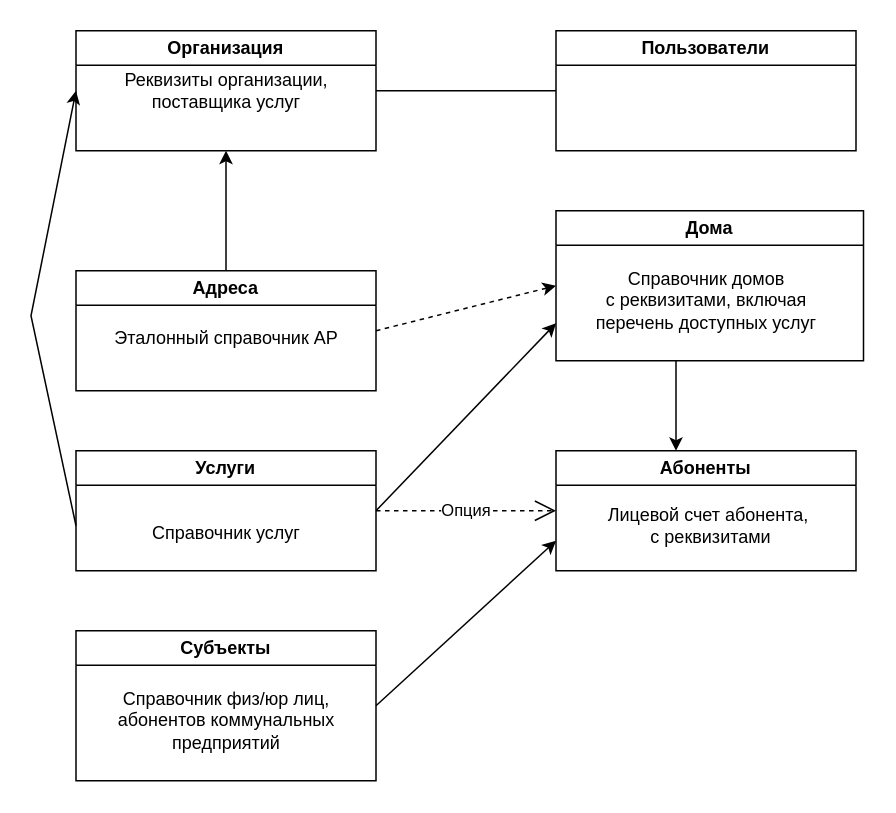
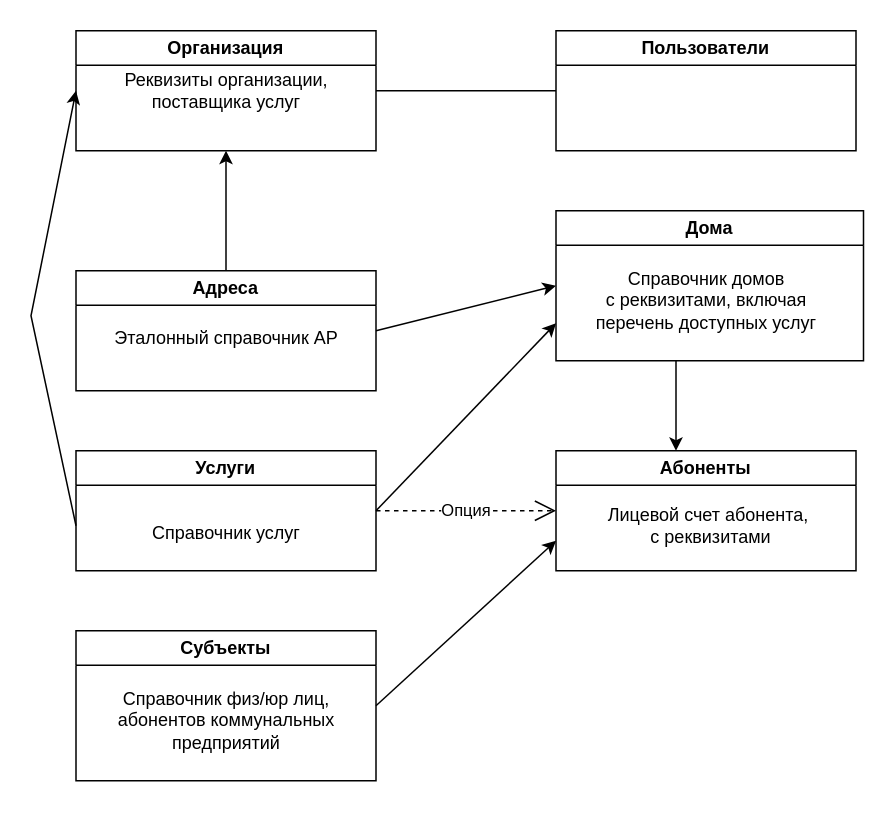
edge "Адреса" -> "Дома": style dashed -> solid
